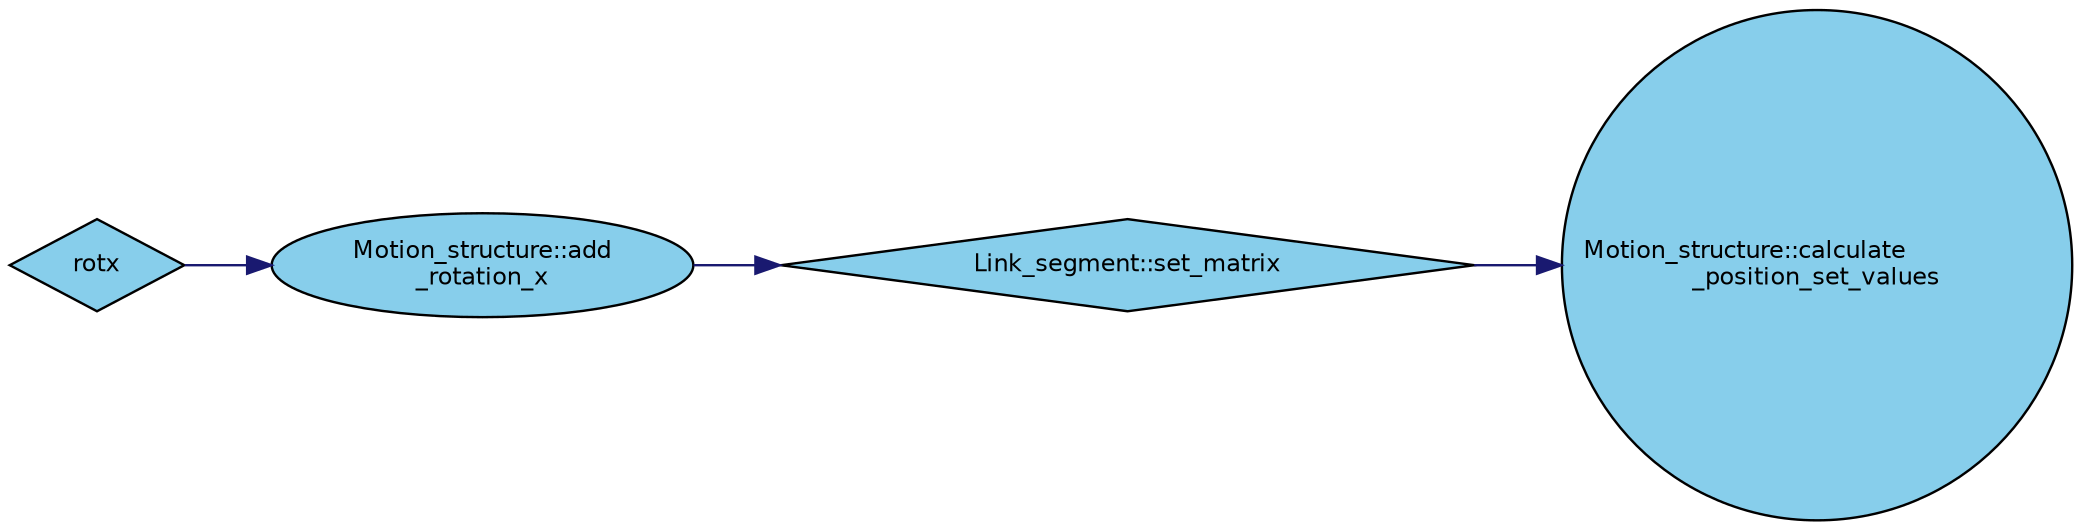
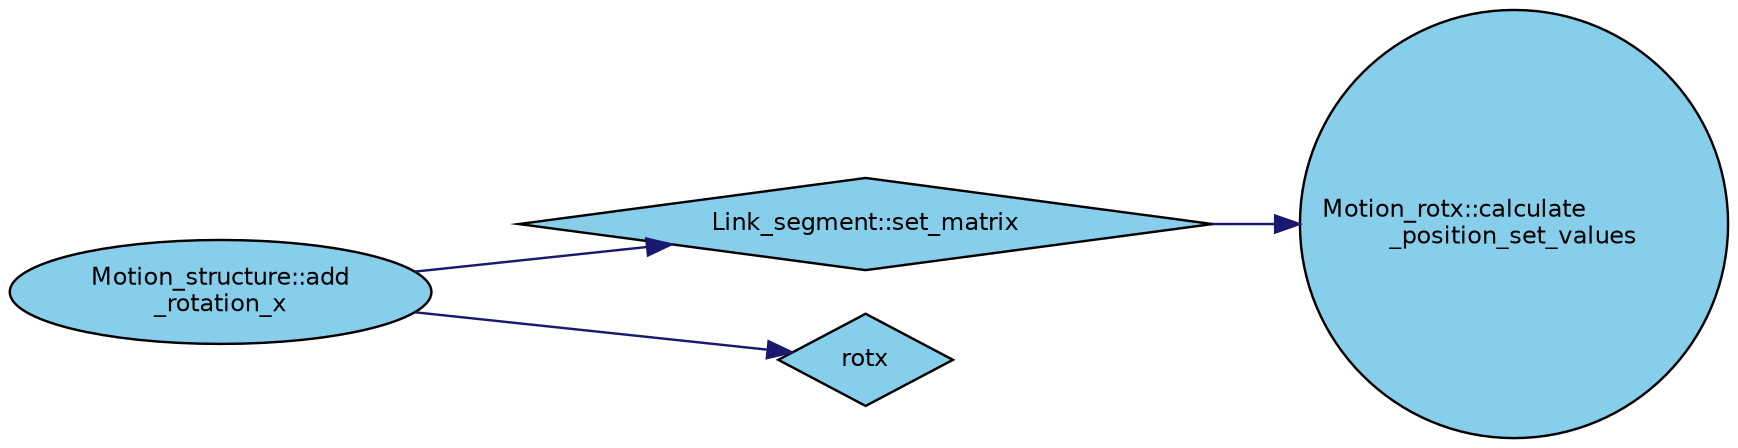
edge "rotx" -> "Motion_structure::add _rotation_x": reversed
node "Motion_structure::calculate _position_set_values": label "Motion_structure::calculate _position_set_values" -> "Motion_rotx::calculate _position_set_values"
